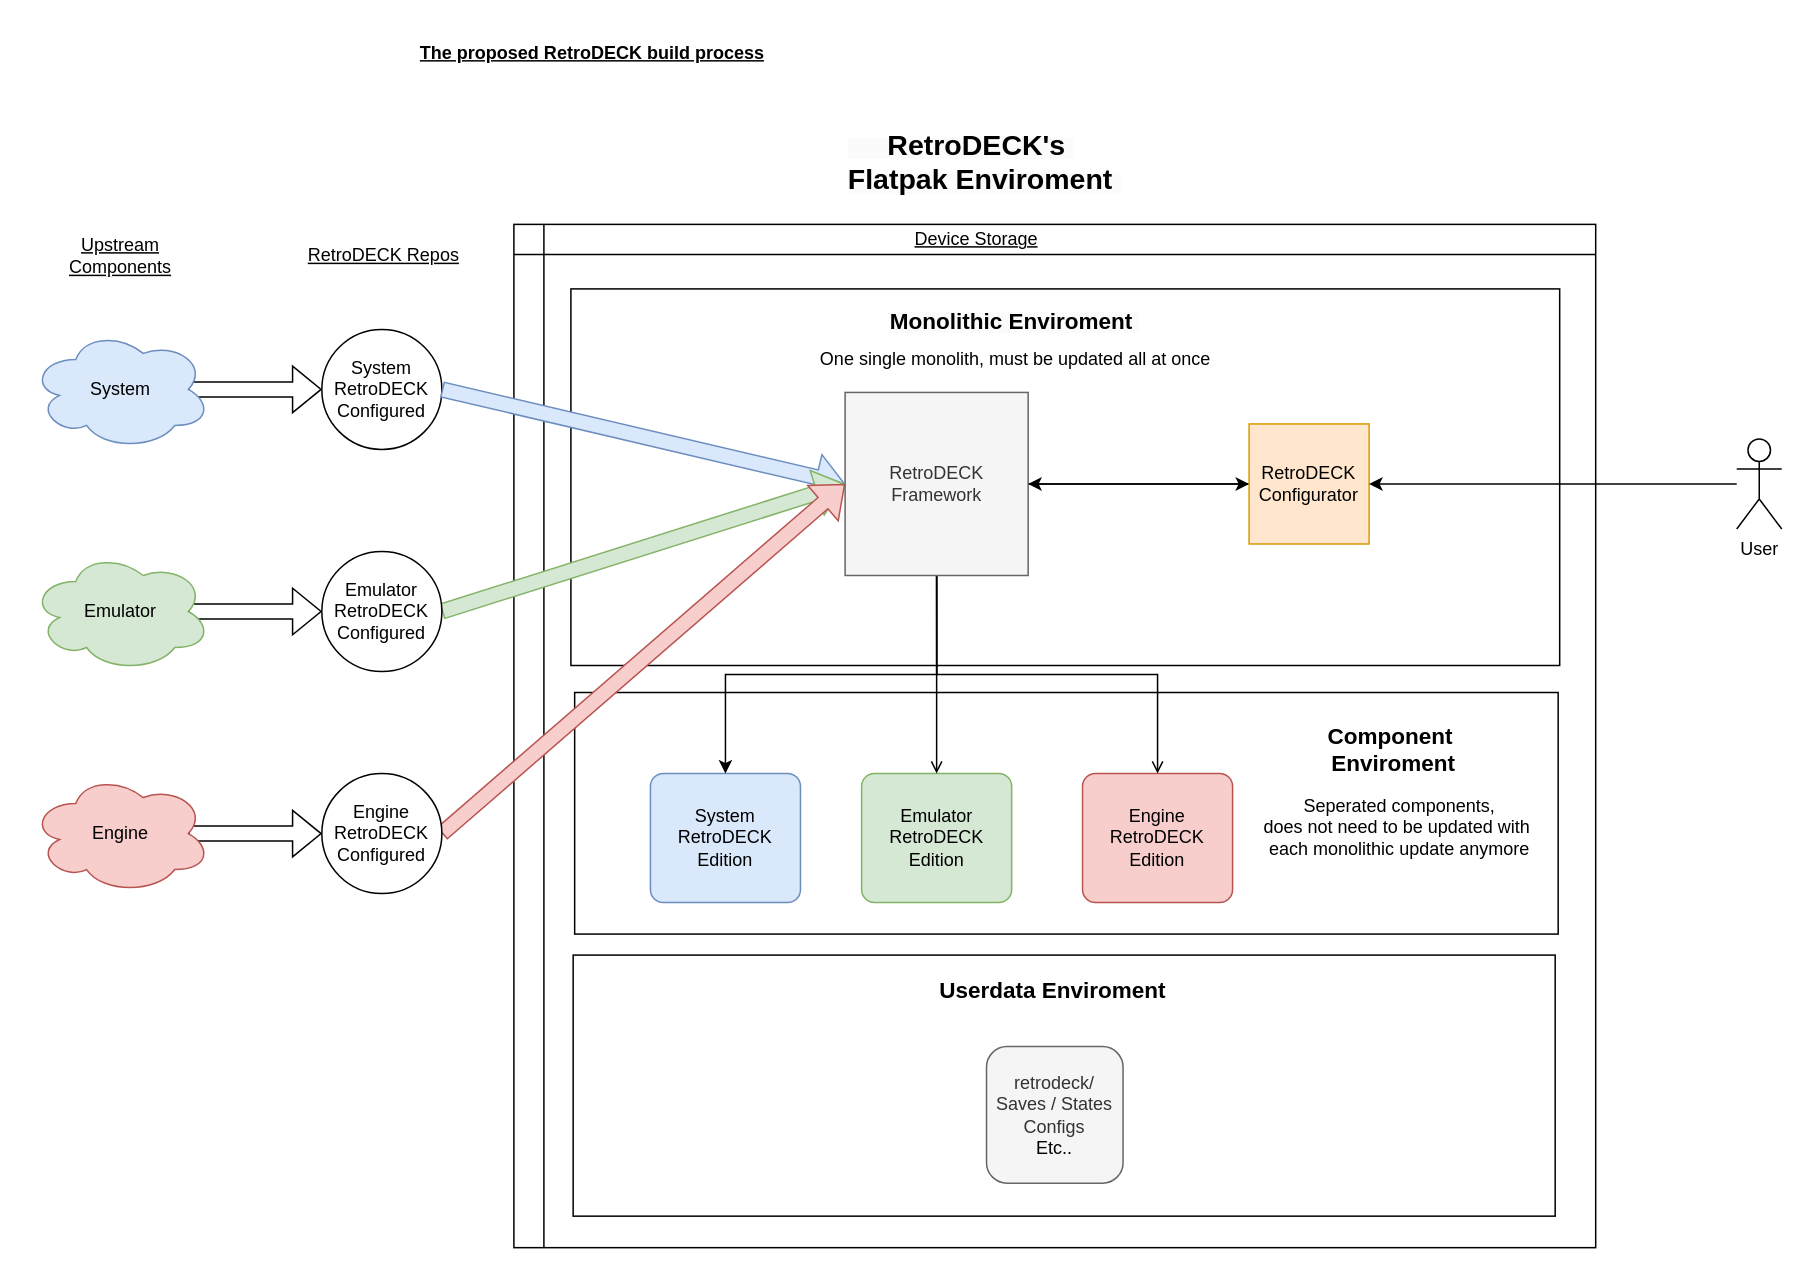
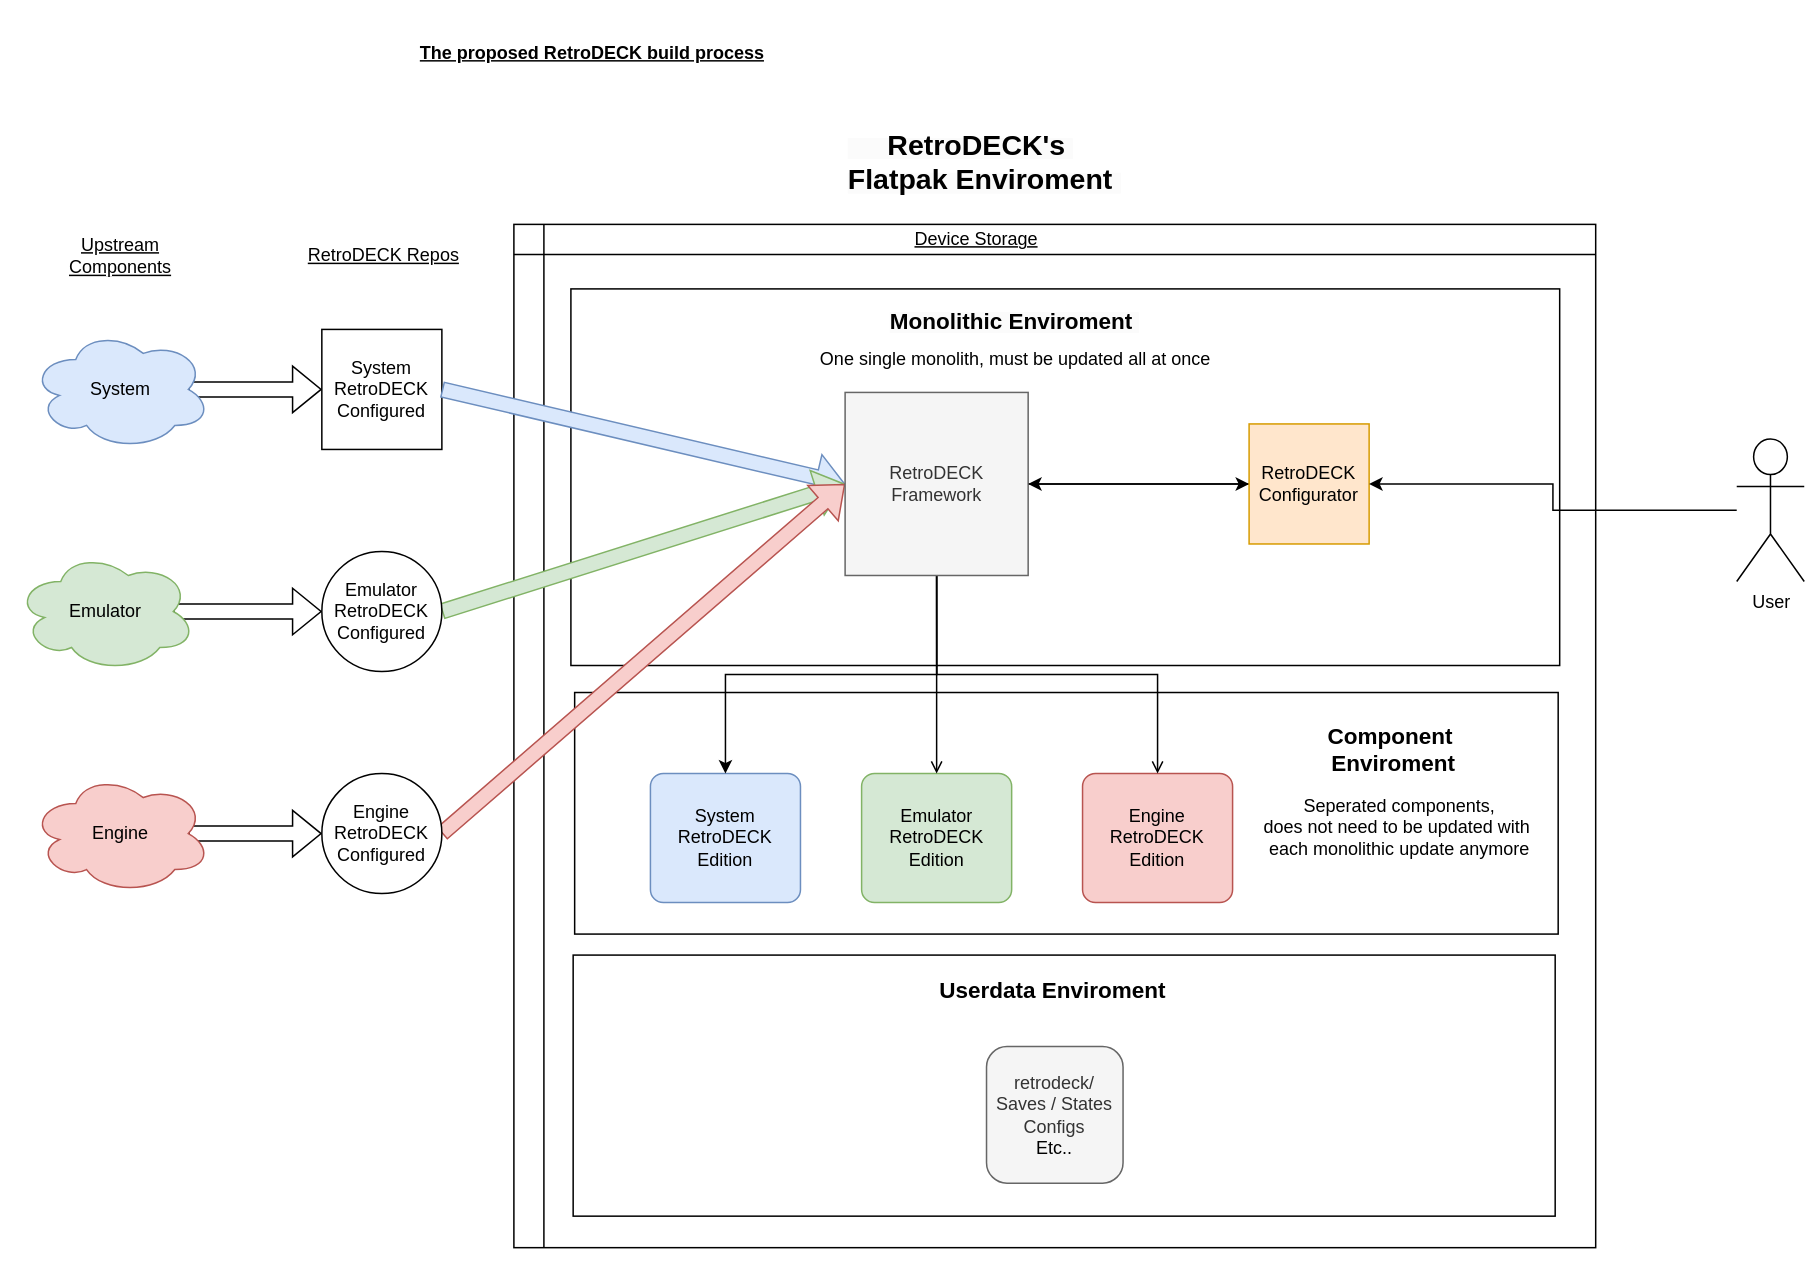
node "System RetroDECK Configured": shape ellipse -> rectangle
node "User": size 45x90 -> 68x143
node "Emulator": moved (121, 611) -> (106, 611)
